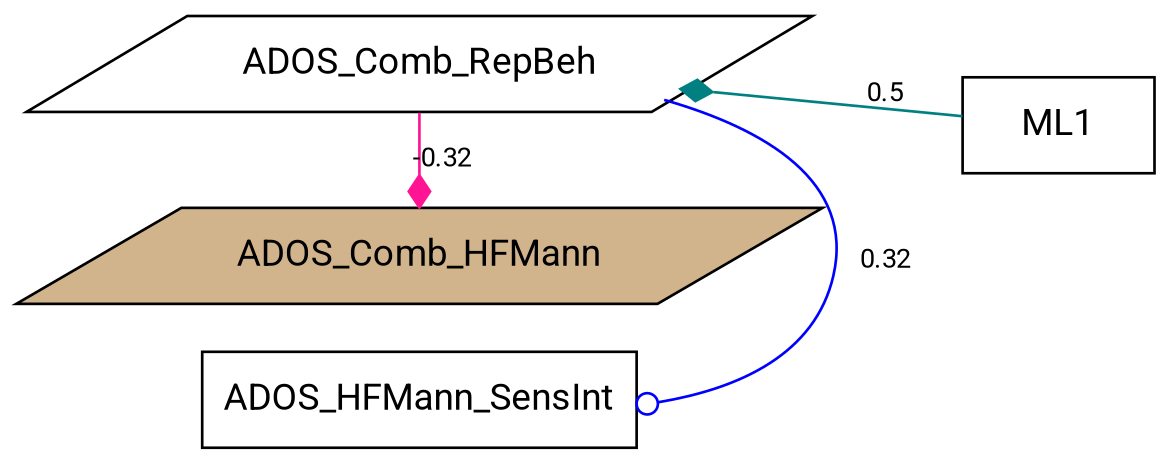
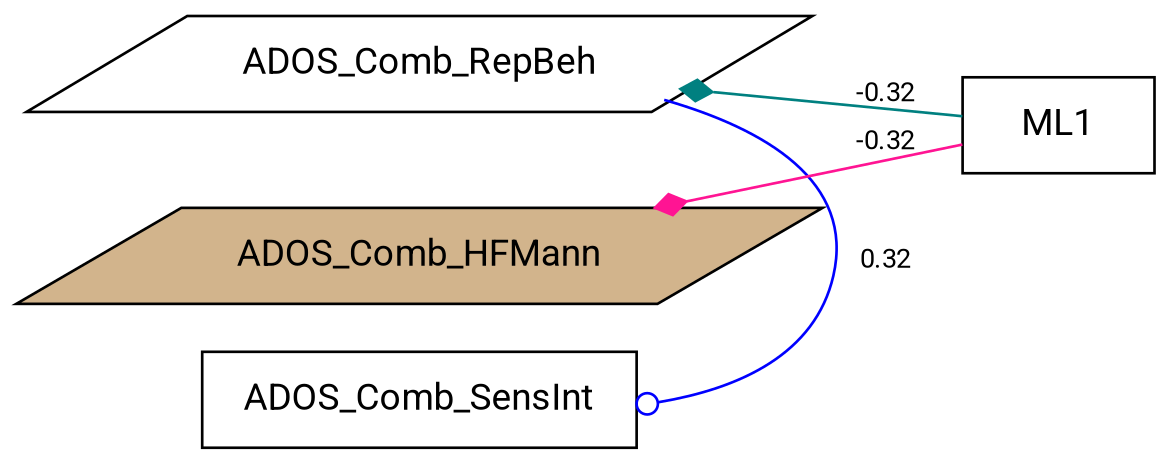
edge "ML1" -> "ADOS_Comb_RepBeh": label "0.5" -> "-0.32"
edge "ADOS_Comb_RepBeh" -> "ADOS_Comb_HFMann": now "ML1" -> "ADOS_Comb_HFMann"
node "ADOS_HFMann_SensInt": label "ADOS_HFMann_SensInt" -> "ADOS_Comb_SensInt"
